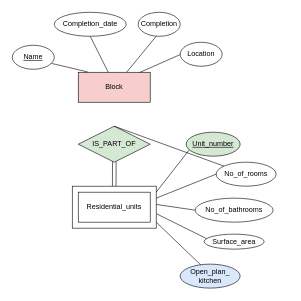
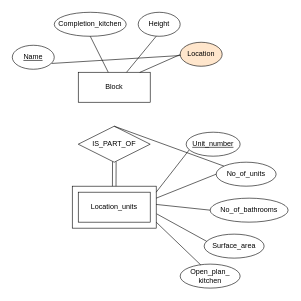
node "Completion_date": label "Completion_date" -> "Completion_kitchen"
node "Completion": label "Completion" -> "Height"
node "Location": fillcolor #ffffff -> #ffe6cc
edge "Name" -- "Block": now "Name" -- "Location"
node "Block": fillcolor #f8cecc -> #ffffff
node "IS_PART_OF": fillcolor #d5e8d4 -> #ffffff
node "Unit_number": fillcolor #d5e8d4 -> #ffffff
node "No_of_rooms": label "No_of_rooms" -> "No_of_units"
node "Residential_units": label "Residential_units" -> "Location_units"
node "No_of_bathrooms": moved (234, 210) -> (249, 210)
node "Surface_area": size 60x15 -> 60x24
node "Open_plan_ kitchen": fillcolor #dae8fc -> #ffffff
